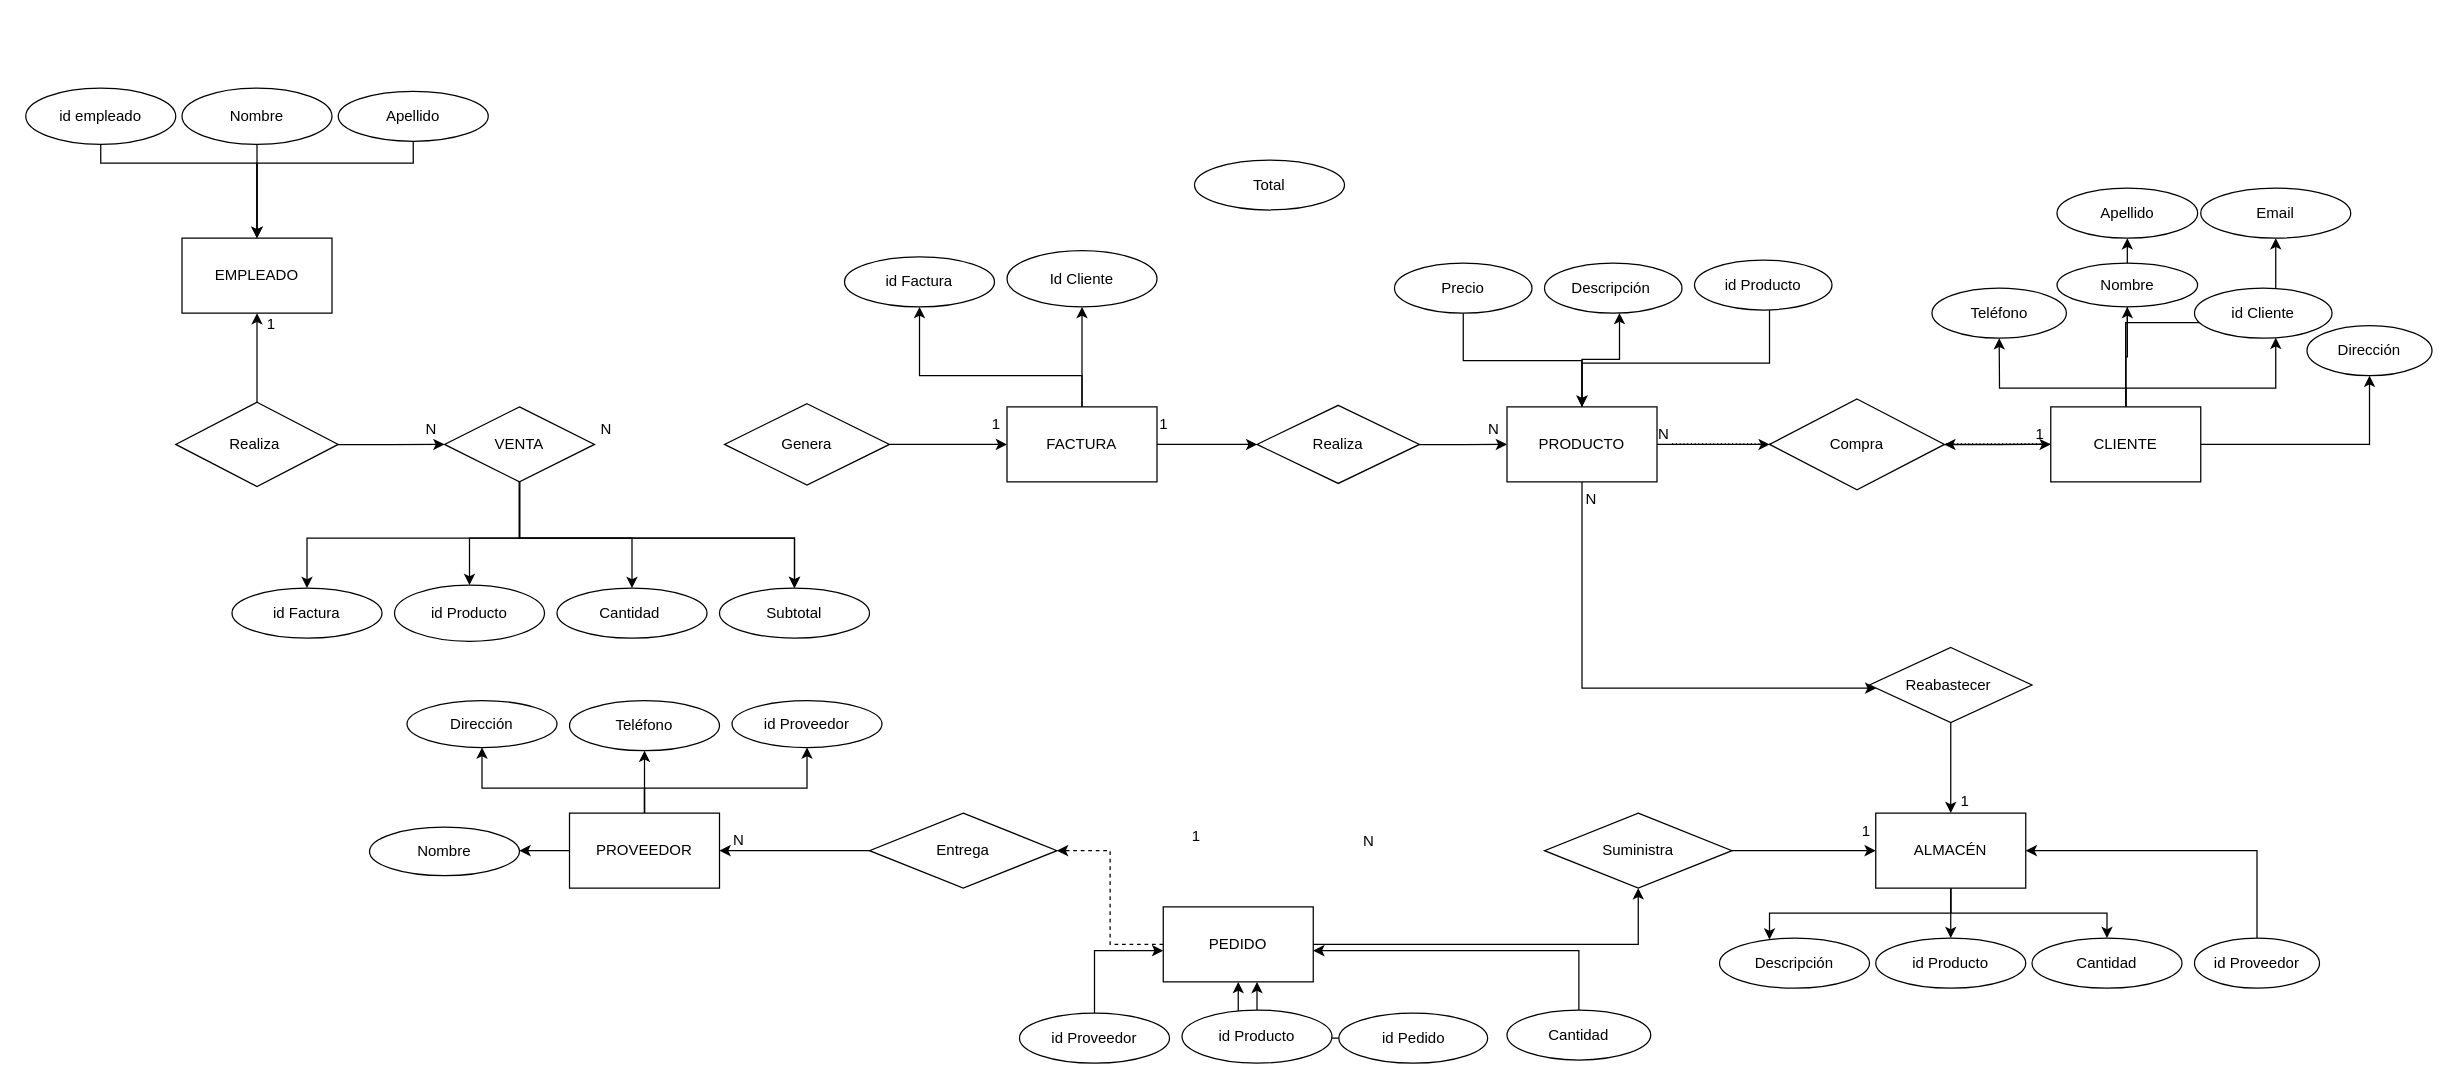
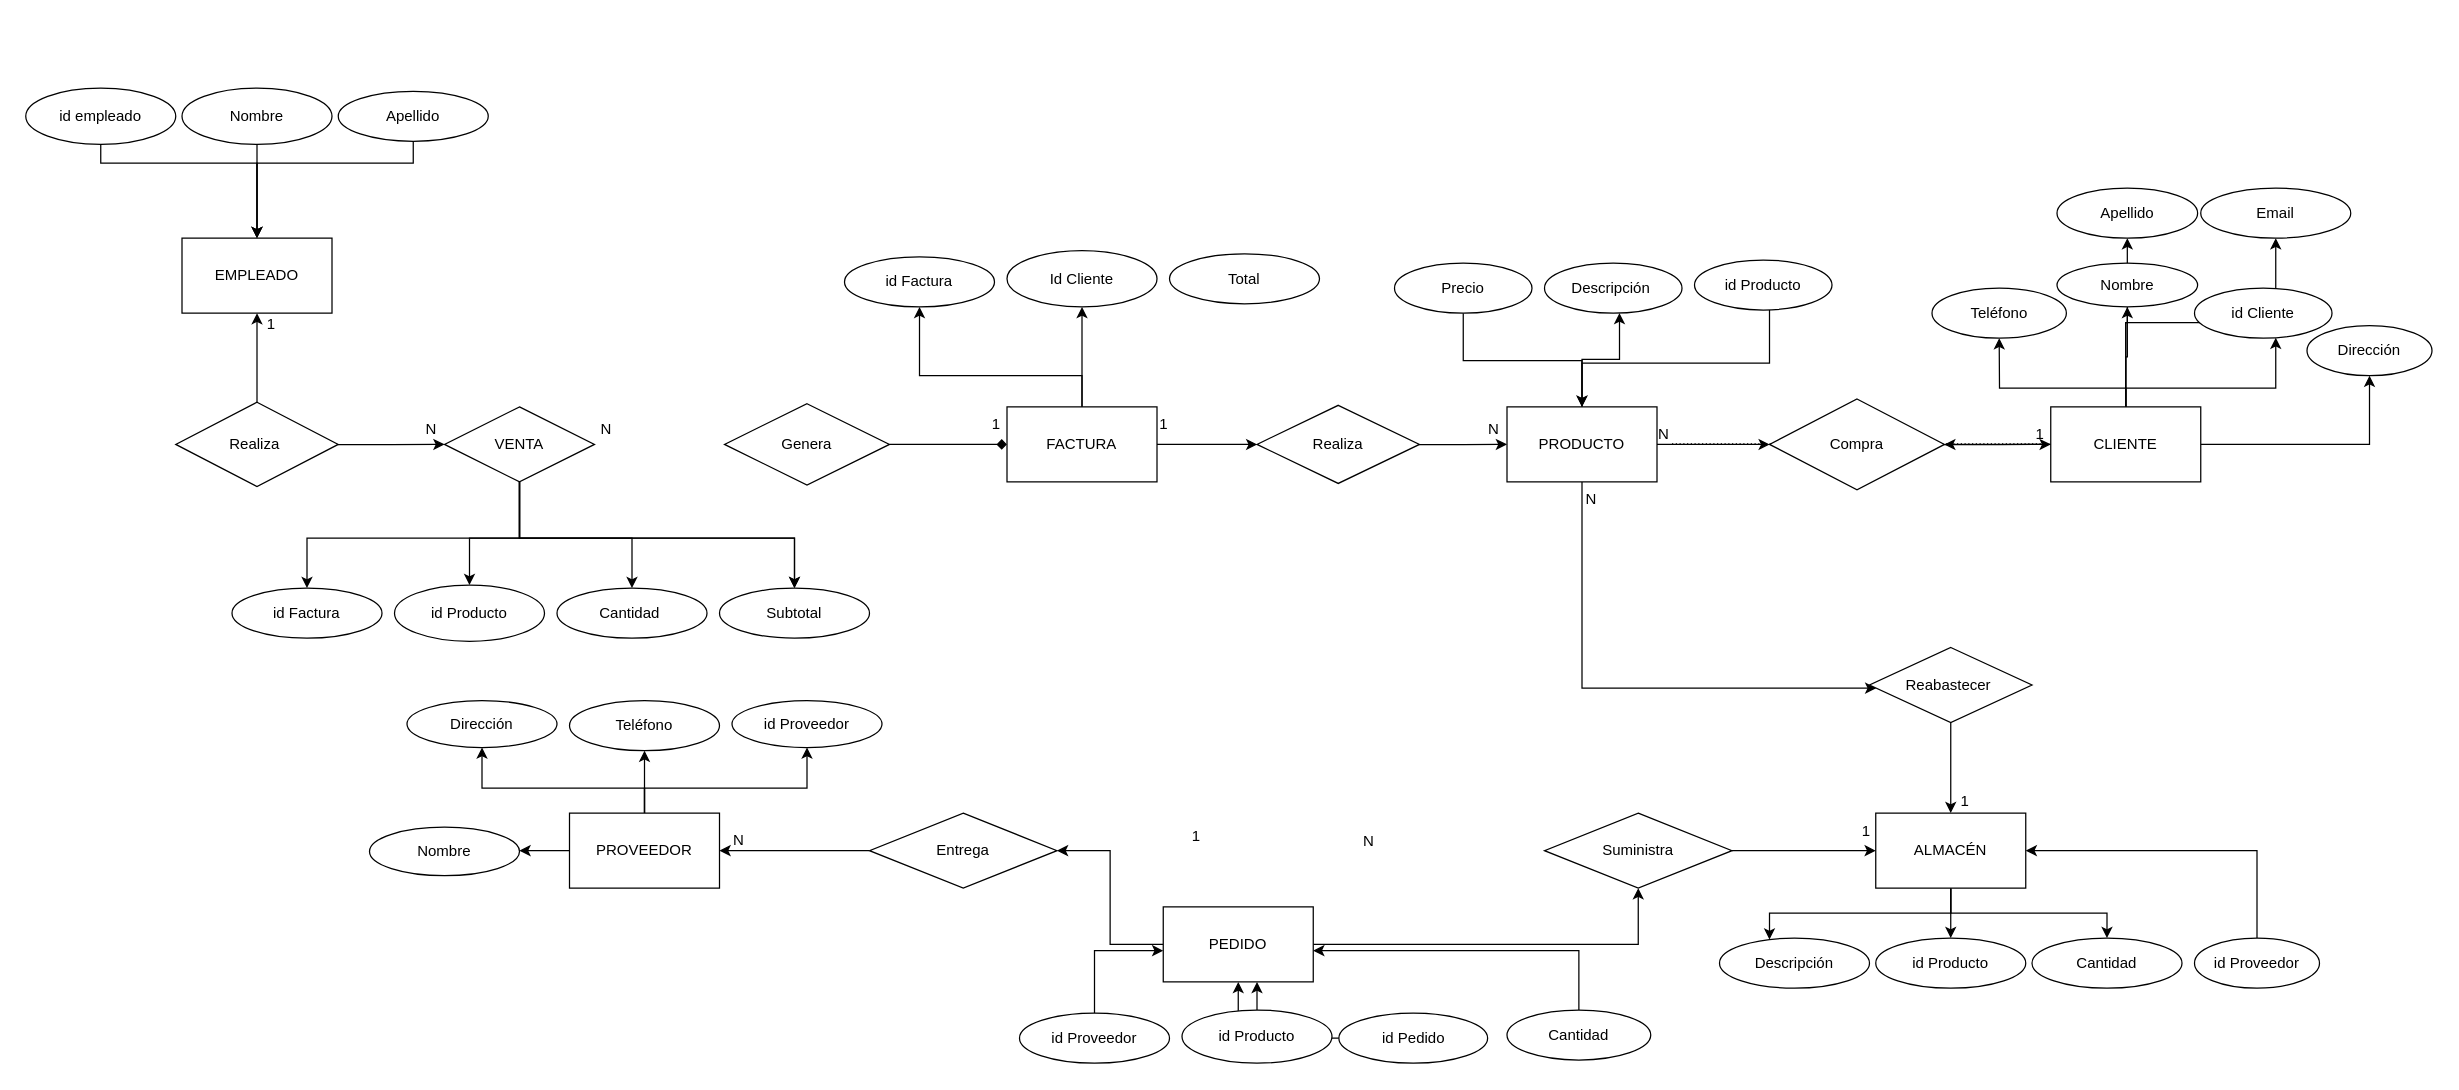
node "Total": moved (1269, 185) -> (1244, 279)
edge "Genera" -> "FACTURA": arrowhead classic -> diamond
edge "PEDIDO" -> "Entrega": style dashed -> solid
